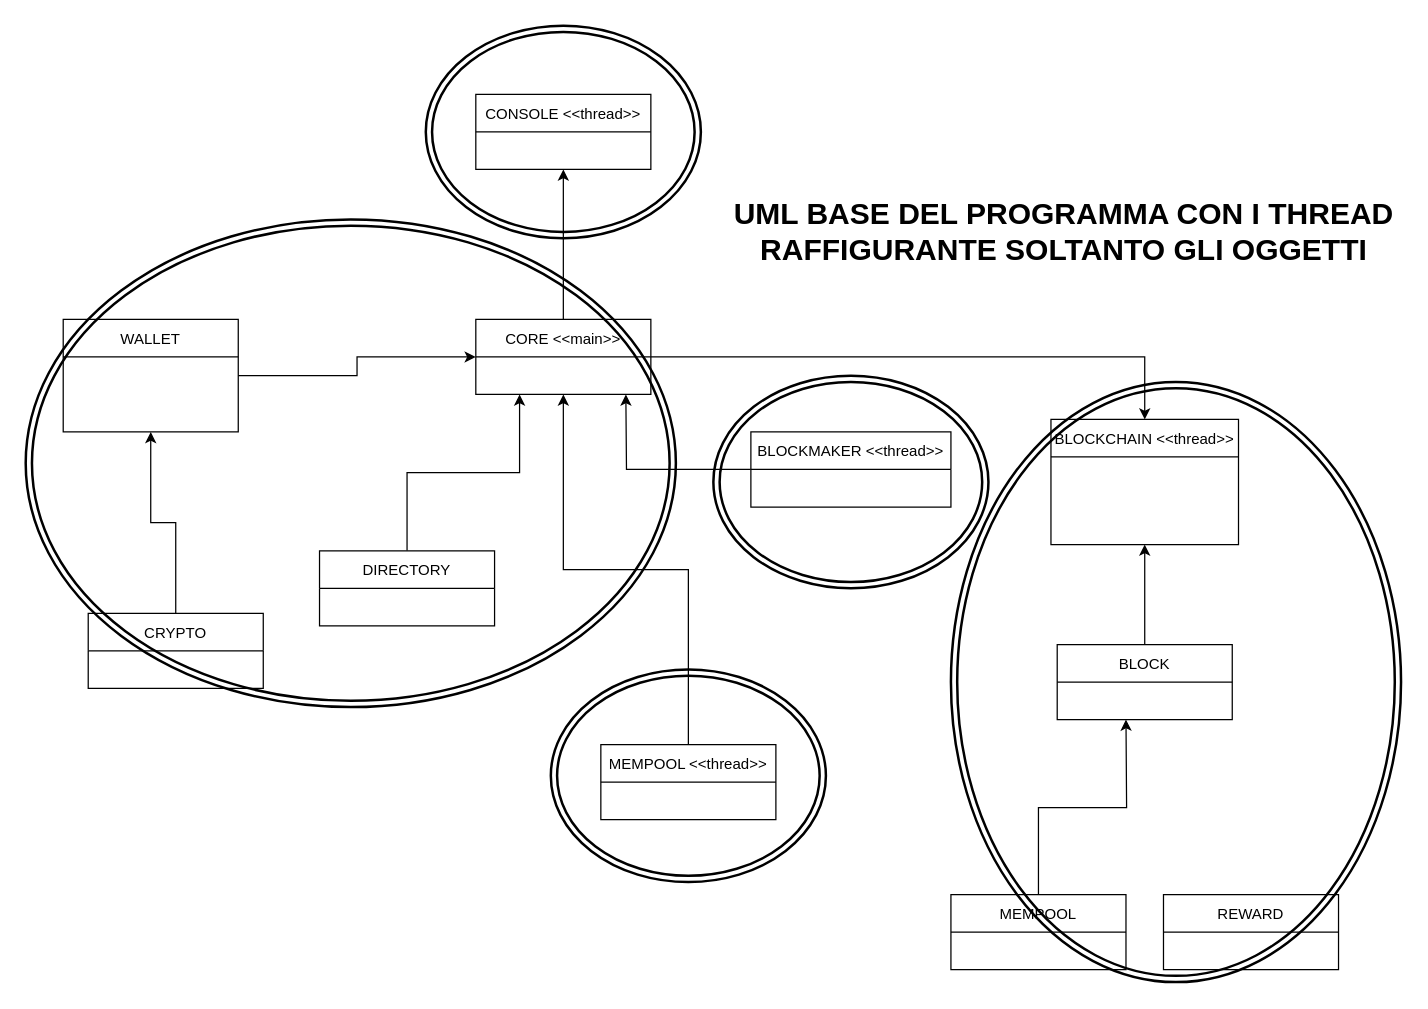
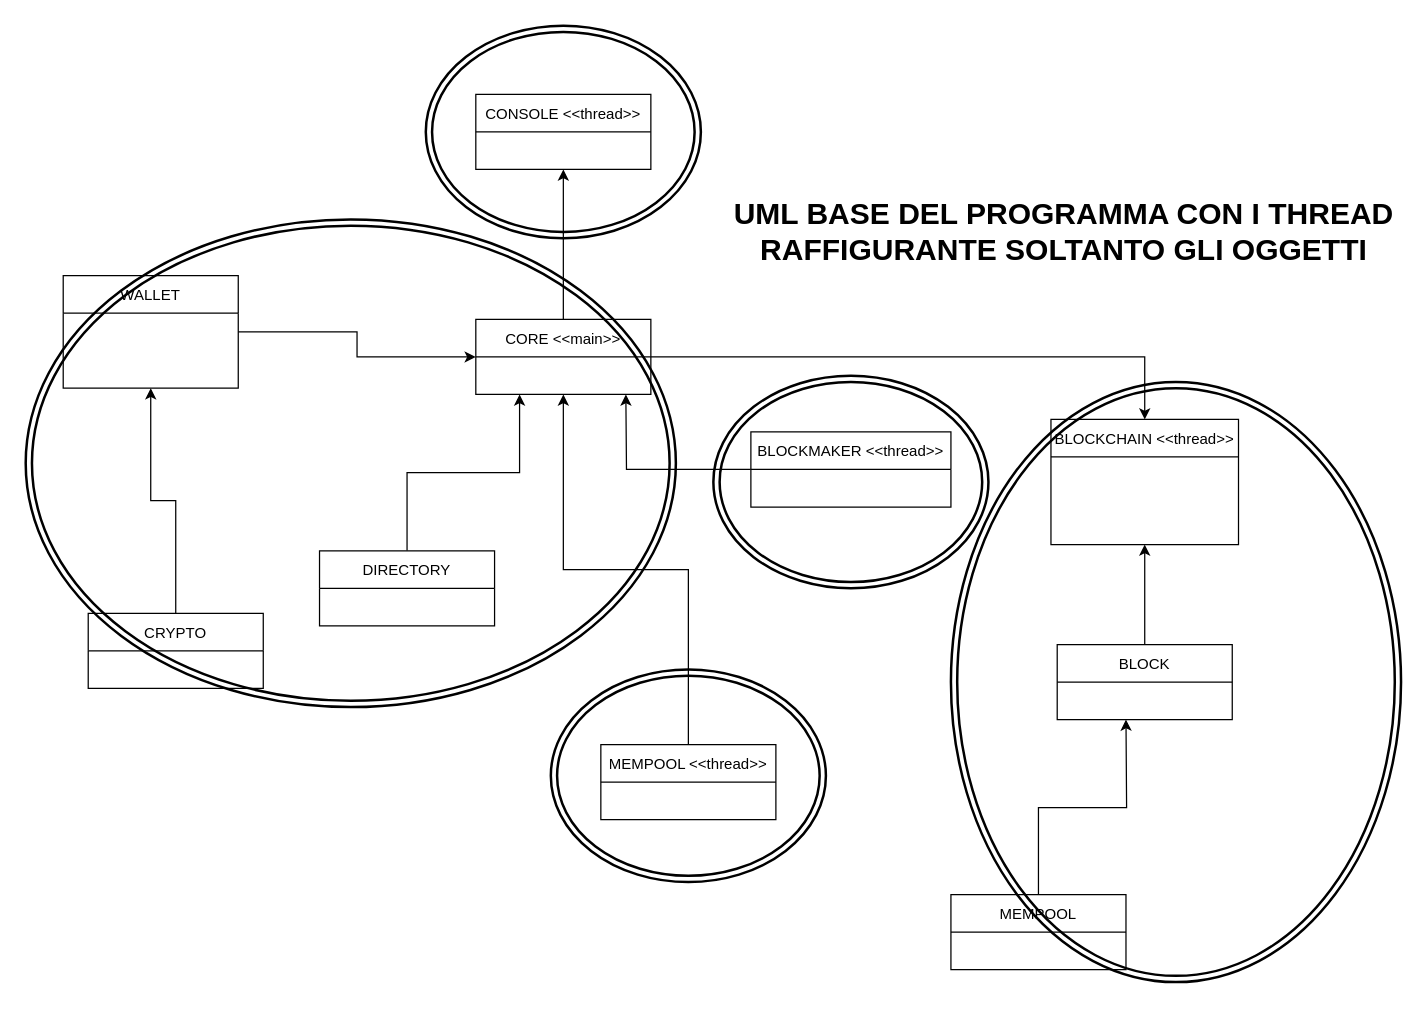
node "WALLET": moved (151, 376) -> (151, 332)
node "REWARD": removed
